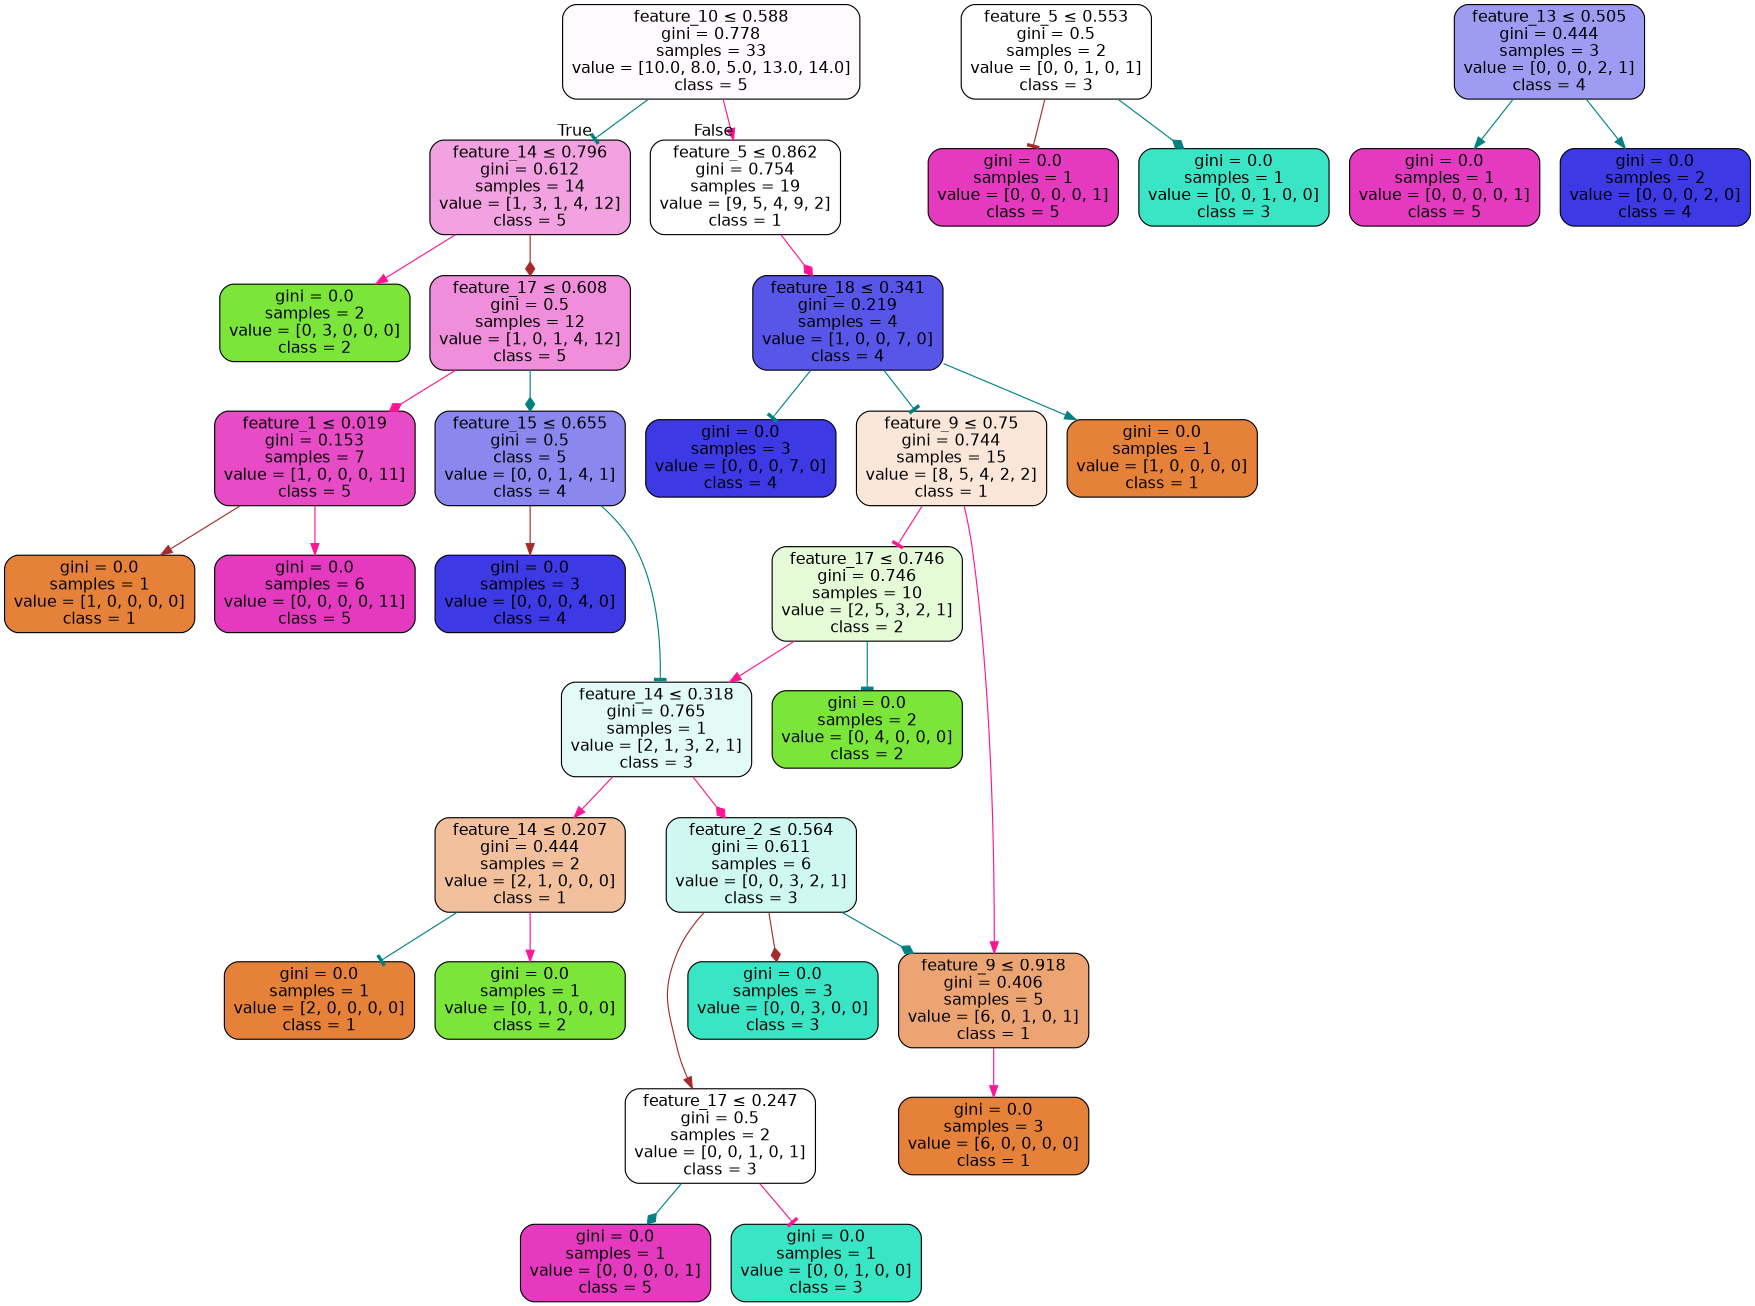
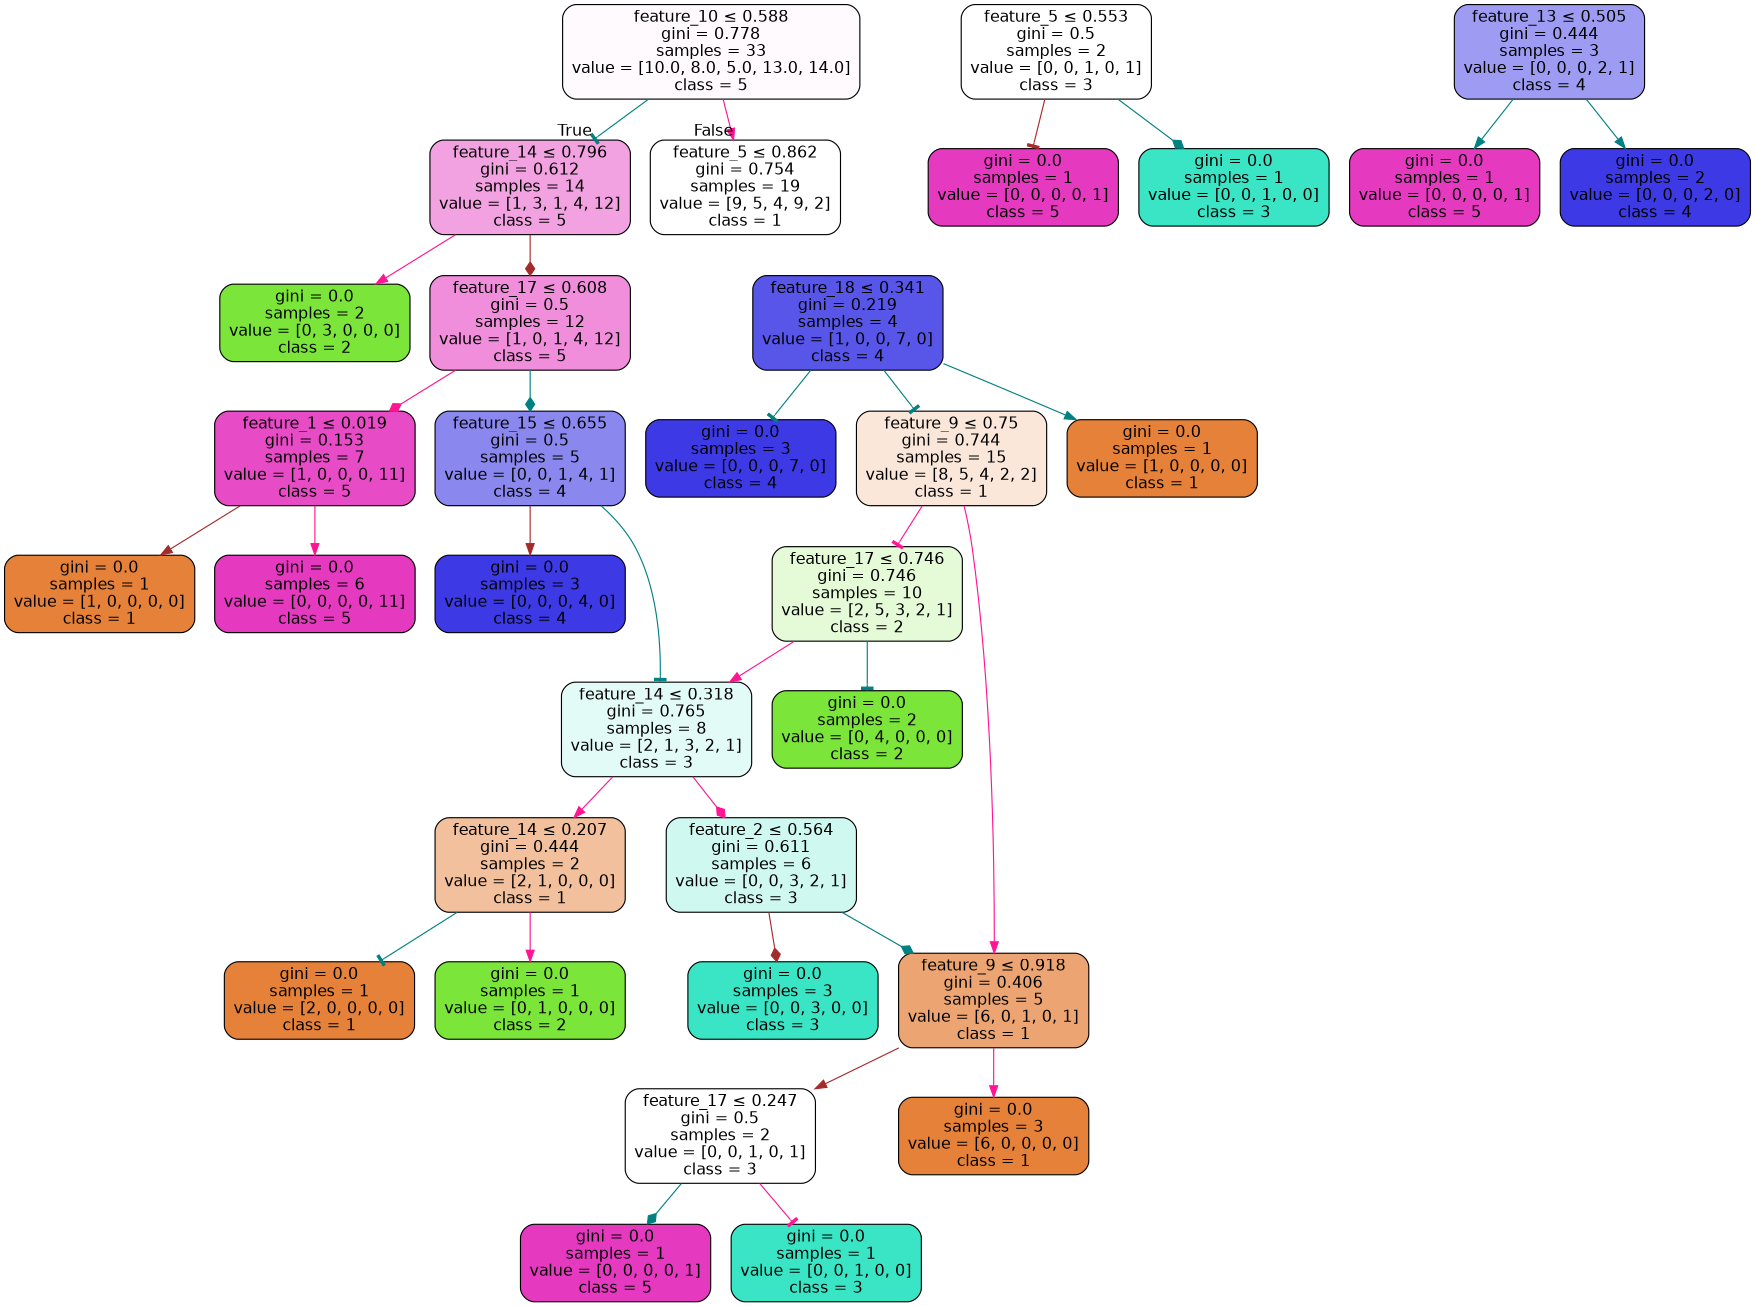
edge "feature_5 ≤ 0.862" -> "feature_18 ≤ 0.341": removed
node "feature_15 ≤ 0.655": text "class = 5" -> "samples = 5"
node "feature_14 ≤ 0.318": text "samples = 1" -> "samples = 8"
edge "feature_2 ≤ 0.564" -> "feature_17 ≤ 0.247": now "feature_9 ≤ 0.918" -> "feature_17 ≤ 0.247"
